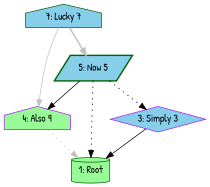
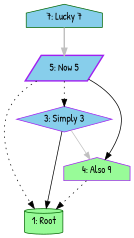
edge "7: Lucky 7" -> "4: Also 9": now "3: Simply 3" -> "4: Also 9"
node "5: Now 5": color darkgreen -> purple
edge "4: Also 9" -> "1: Root": color gray -> black
